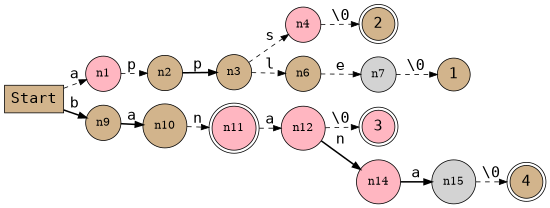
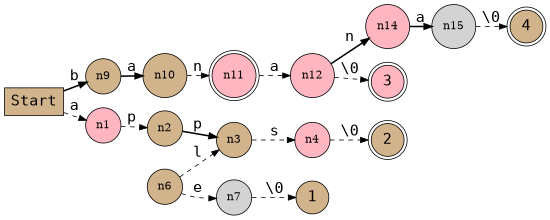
edge "n3" -> "n6": reversed
